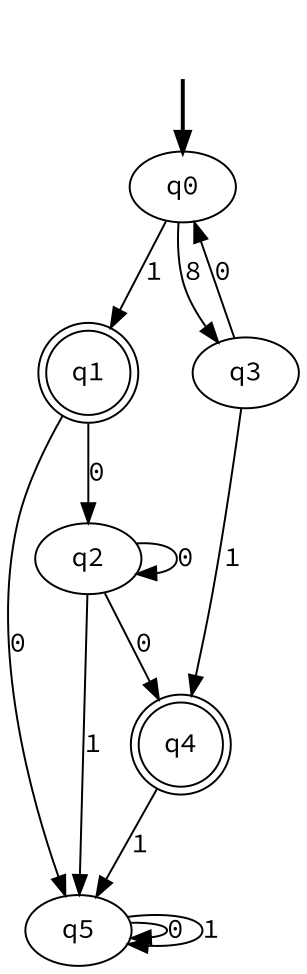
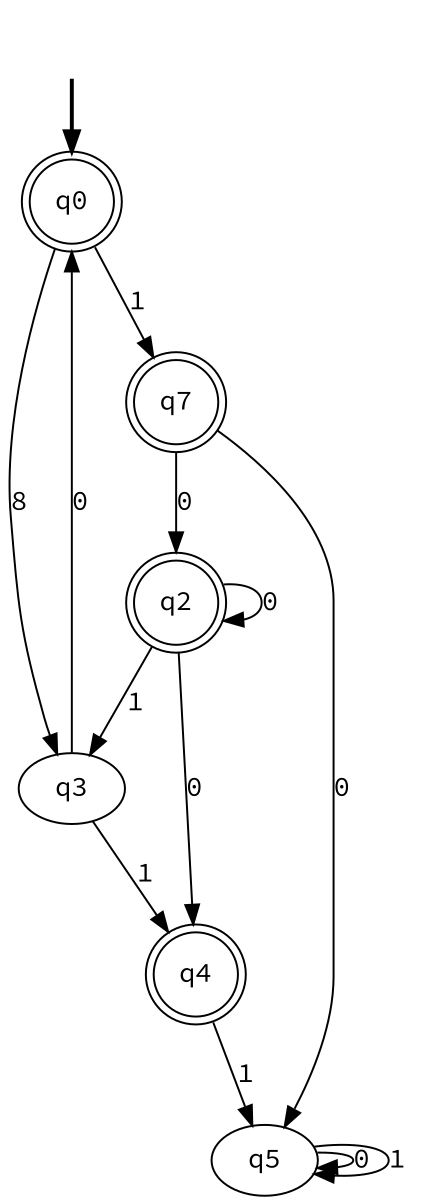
node "q0": shape ellipse -> doublecircle
node "q1": label "q1" -> "q7"
node "q2": shape ellipse -> doublecircle
edge "q2" -> "q5": now "q2" -> "q3"
